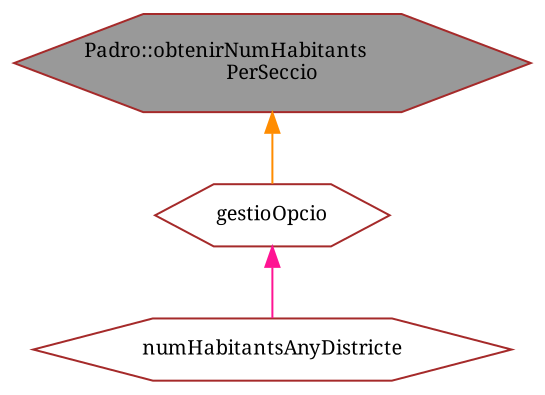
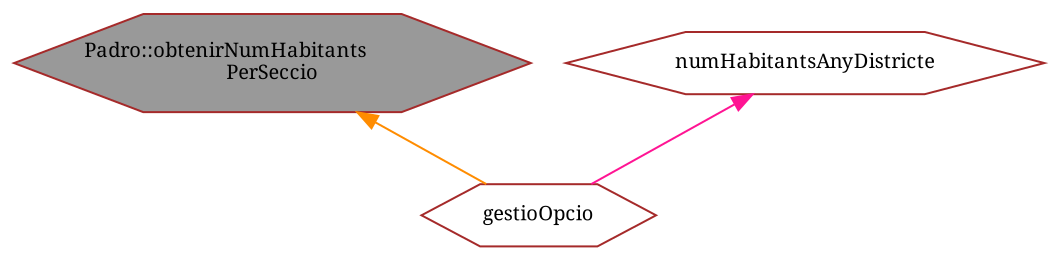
edge "numHabitantsAnyDistricte" -> "gestioOpcio": reversed
